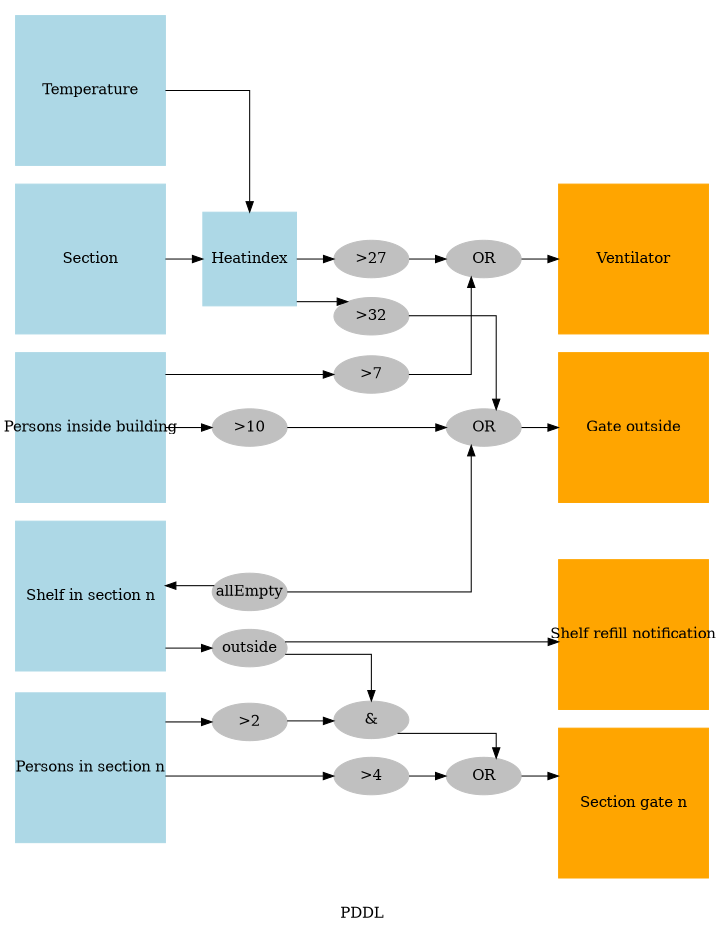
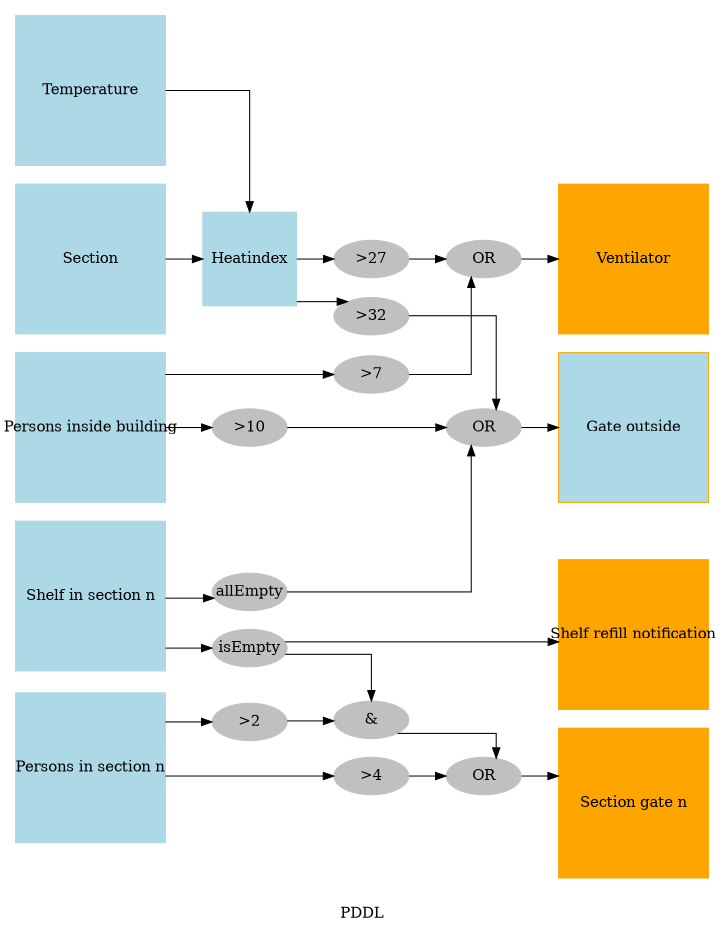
node "Gate outside": fillcolor orange -> lightblue
edge "allEmpty" -> "Shelf in section n": reversed
node "outside": label "outside" -> "isEmpty"
